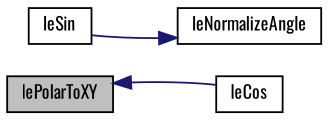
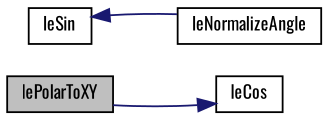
edge "leSin" -> "leNormalizeAngle": reversed
edge "leCos" -> "lePolarToXY": reversed
